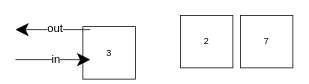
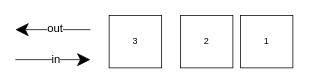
node "7": label "7" -> "1"
node "3": moved (109, 53) -> (135, 42)
